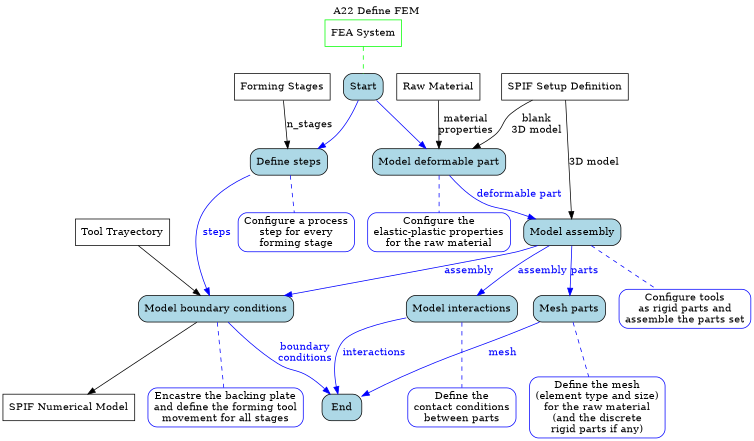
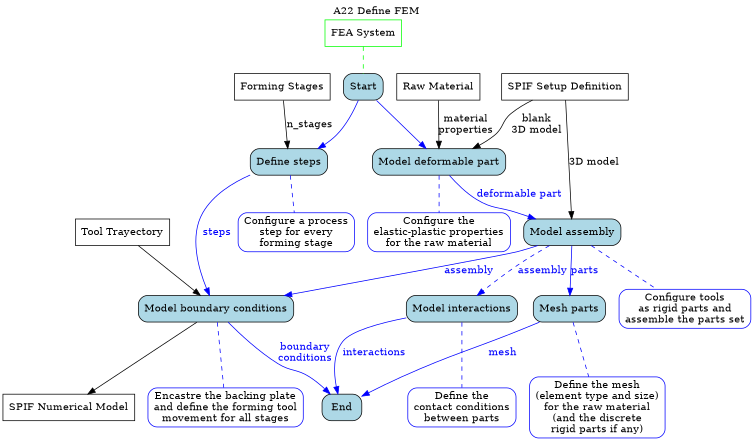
edge "Model assembly" -> "Model interactions": style solid -> dashed
